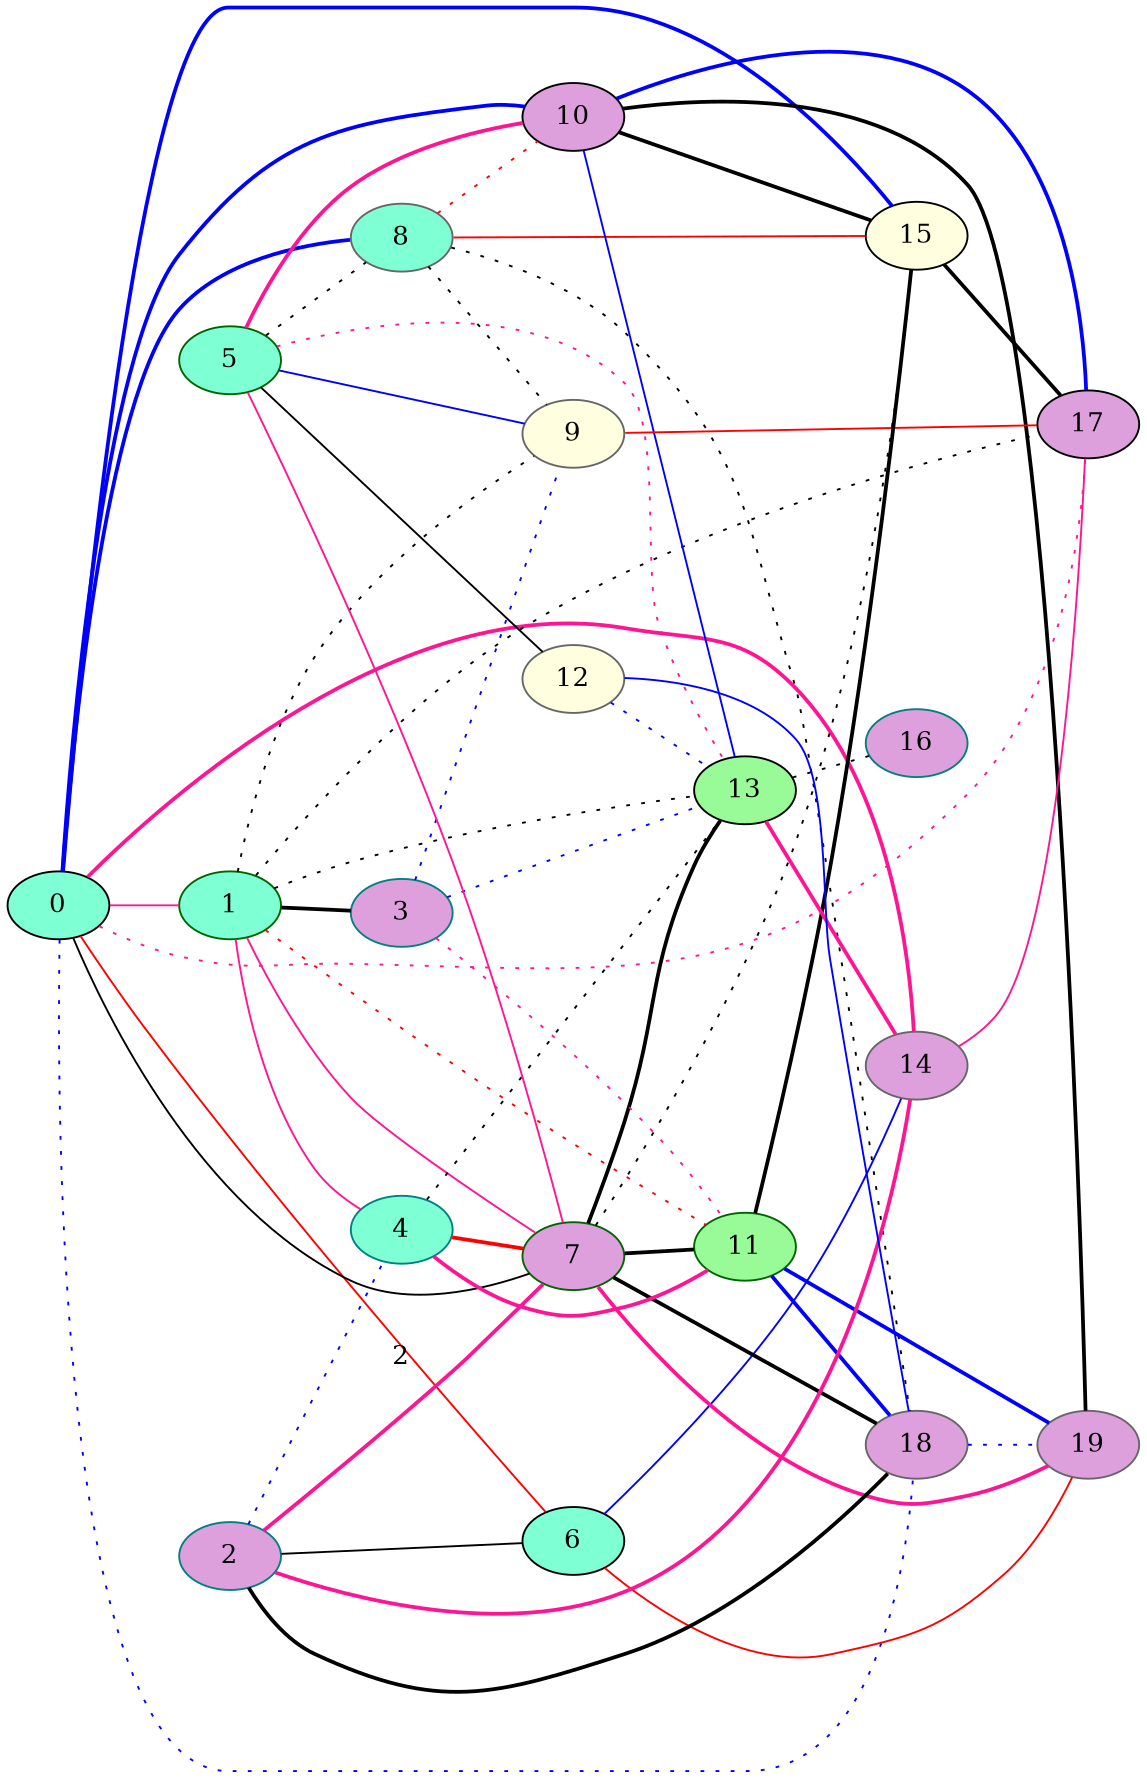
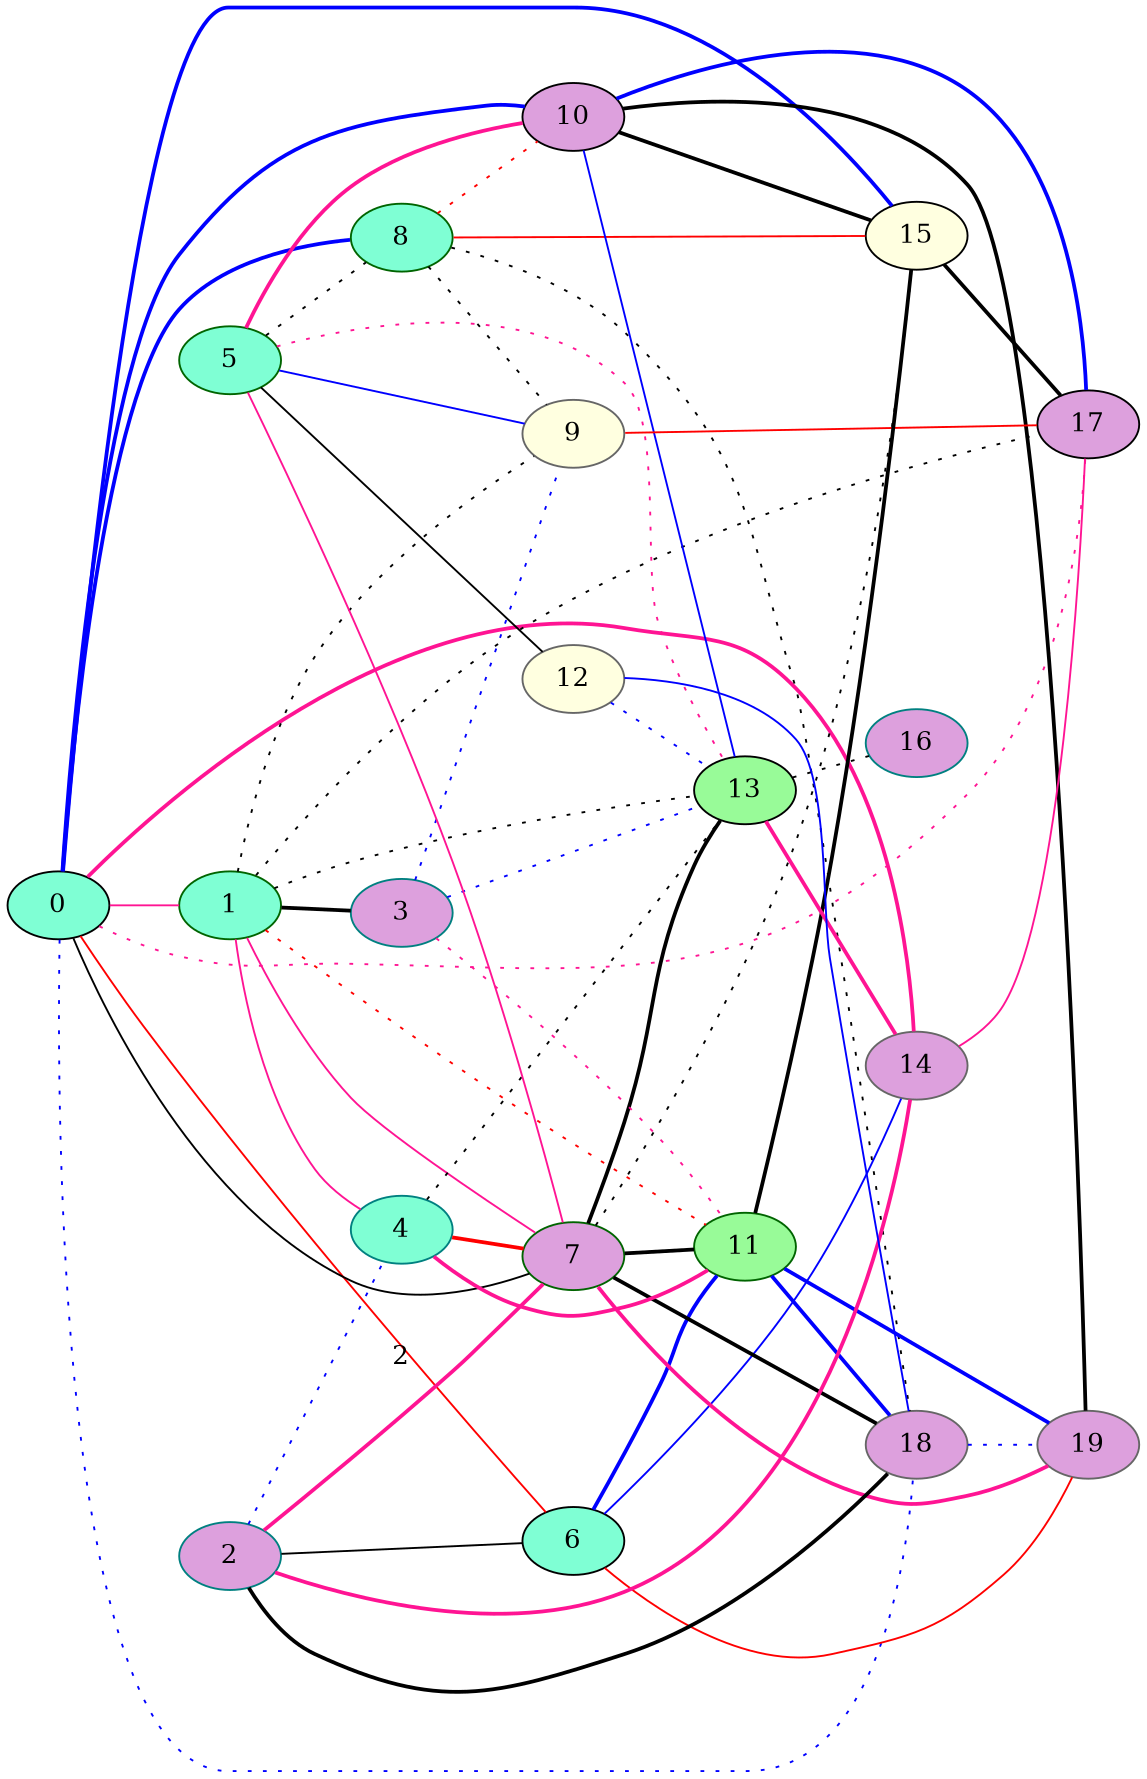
node "8": color gray40 -> darkgreen
edge "11" -- "6": added
